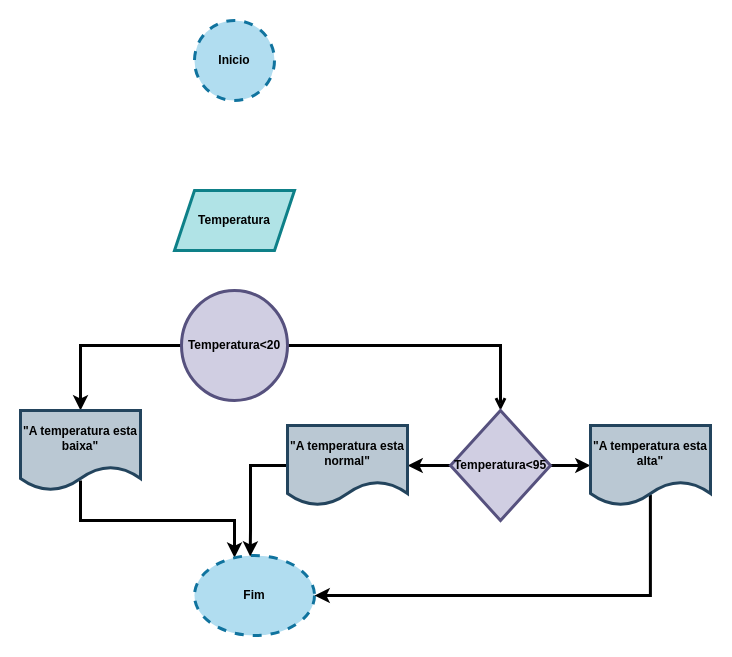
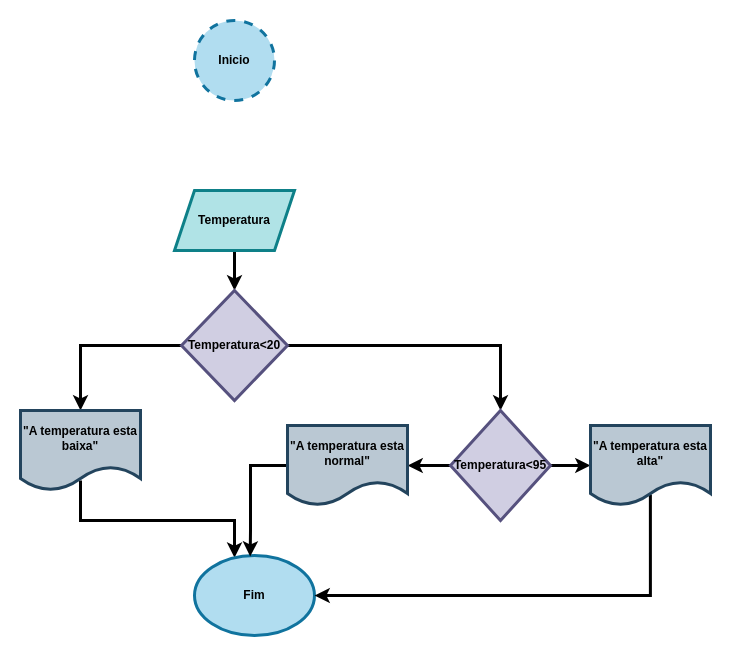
edge "Temperatura" -> "Temperatura<20": added
node "Temperatura<20": shape ellipse -> diamond
edge "Temperatura<20" -> "Temperatura<95": arrowhead open -> classic
node "Fim": style dashed -> solid
